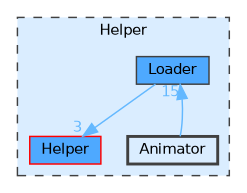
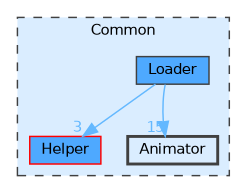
cluster "Helper": label "Helper" -> "Common"
edge "Animator" -> "Loader": reversed
